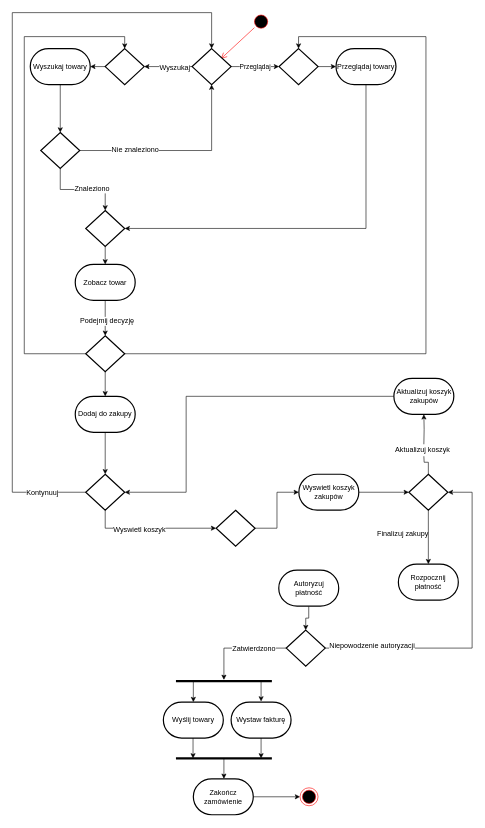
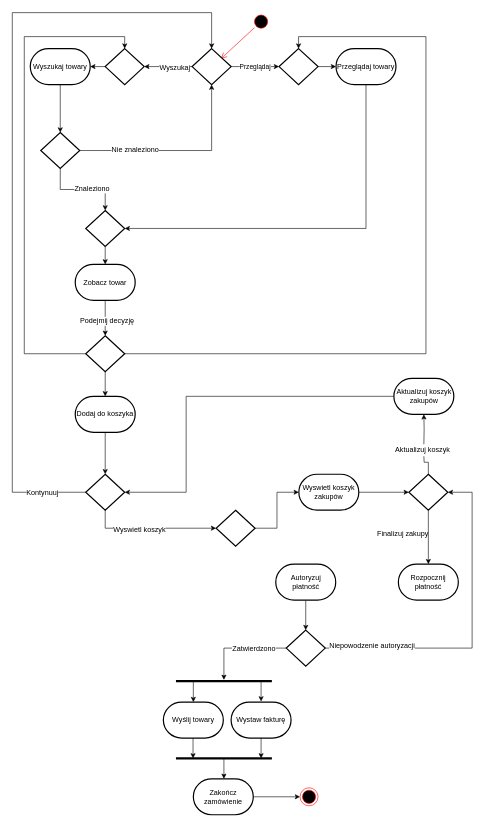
node "Dodaj do zakupy": label "Dodaj do zakupy" -> "Dodaj do koszyka"
node "Autoryzuj płatność": moved (309, 588) -> (306, 582)
